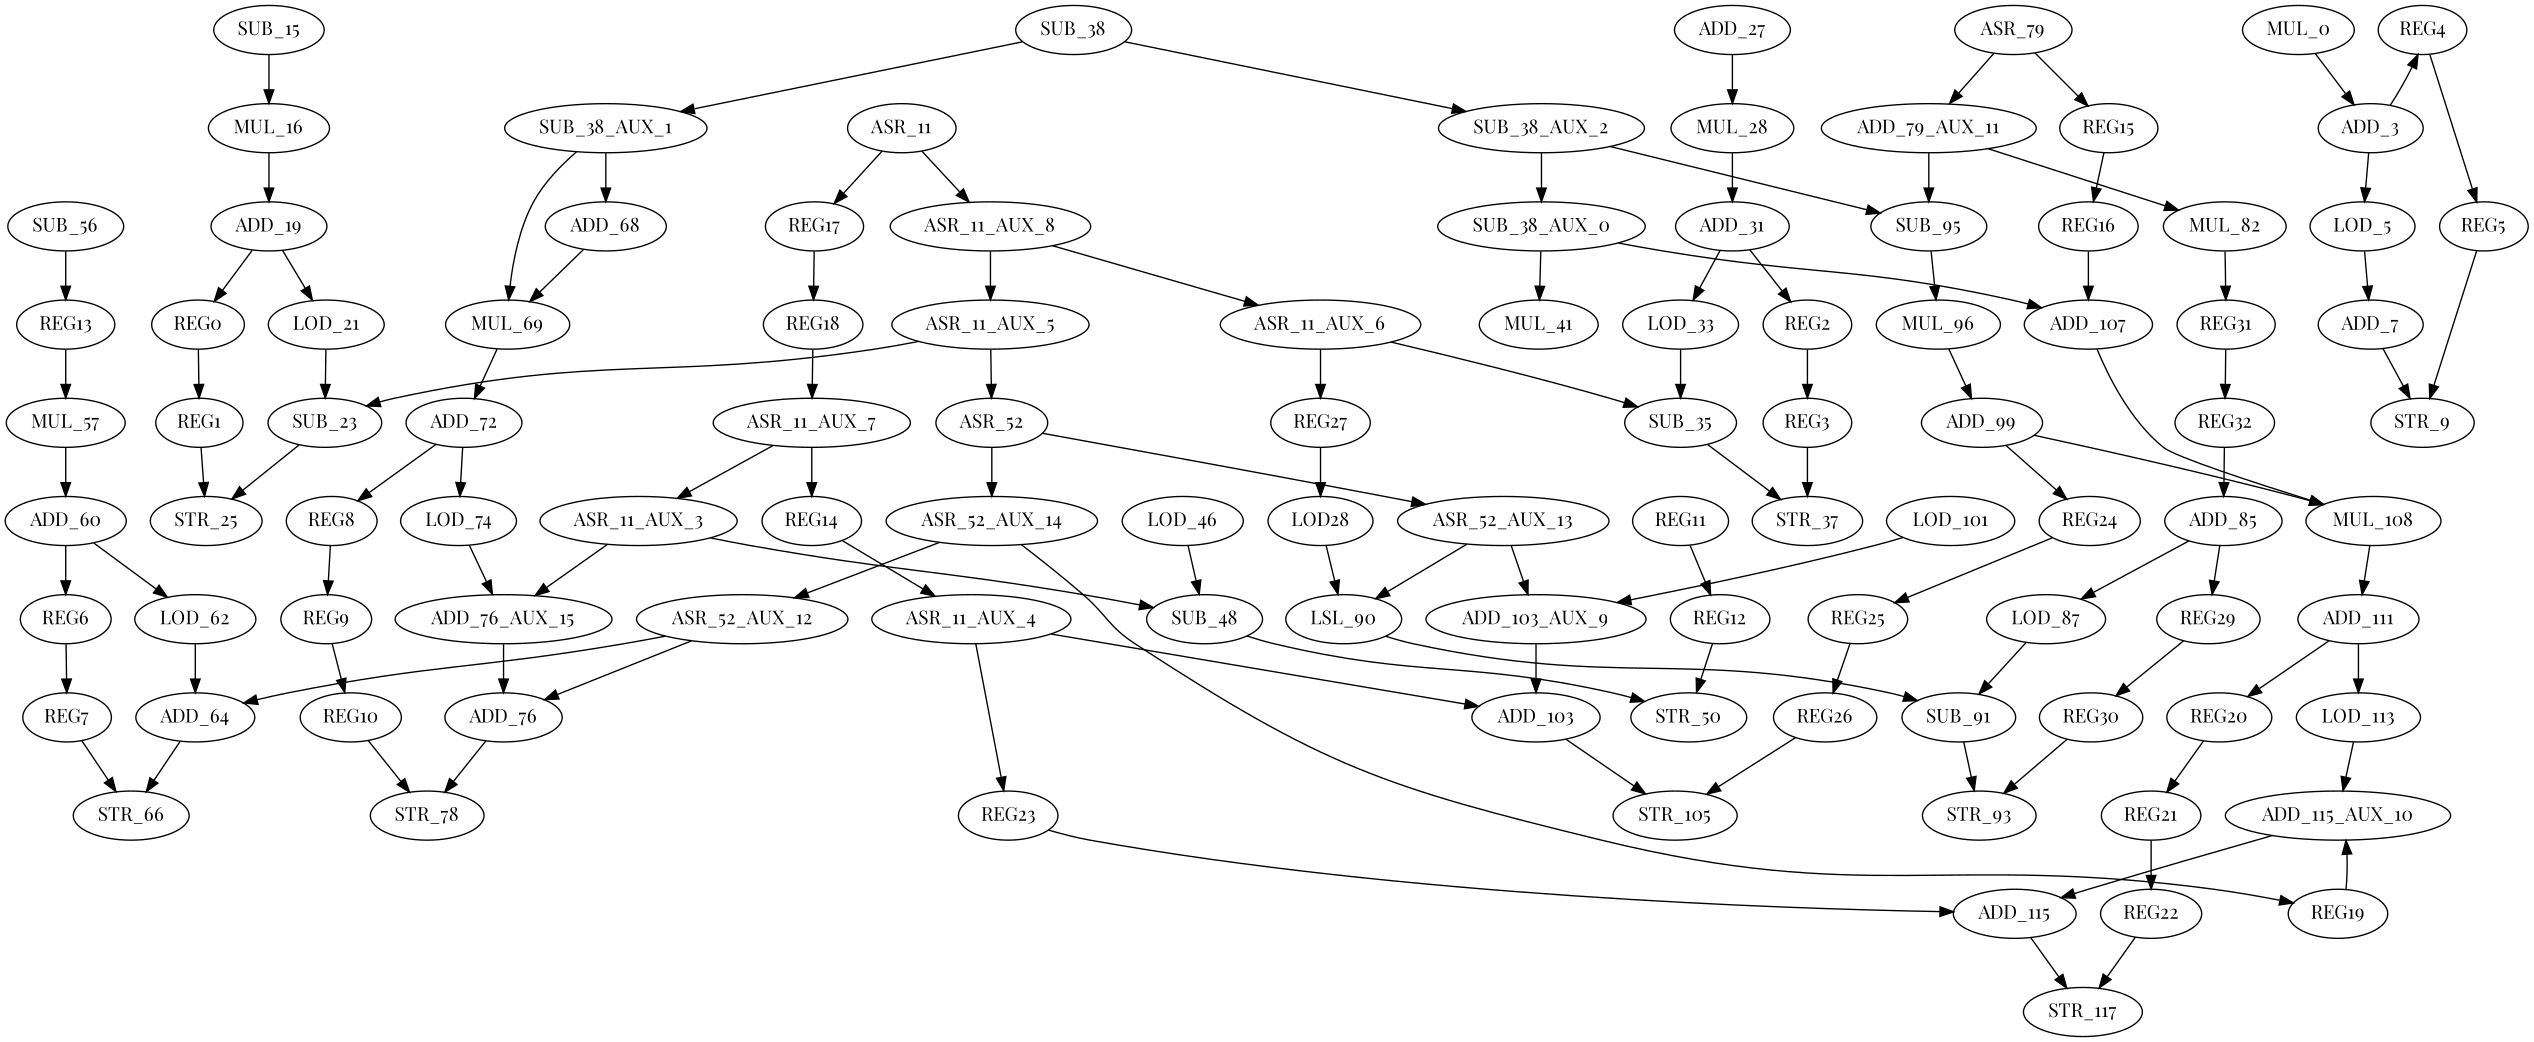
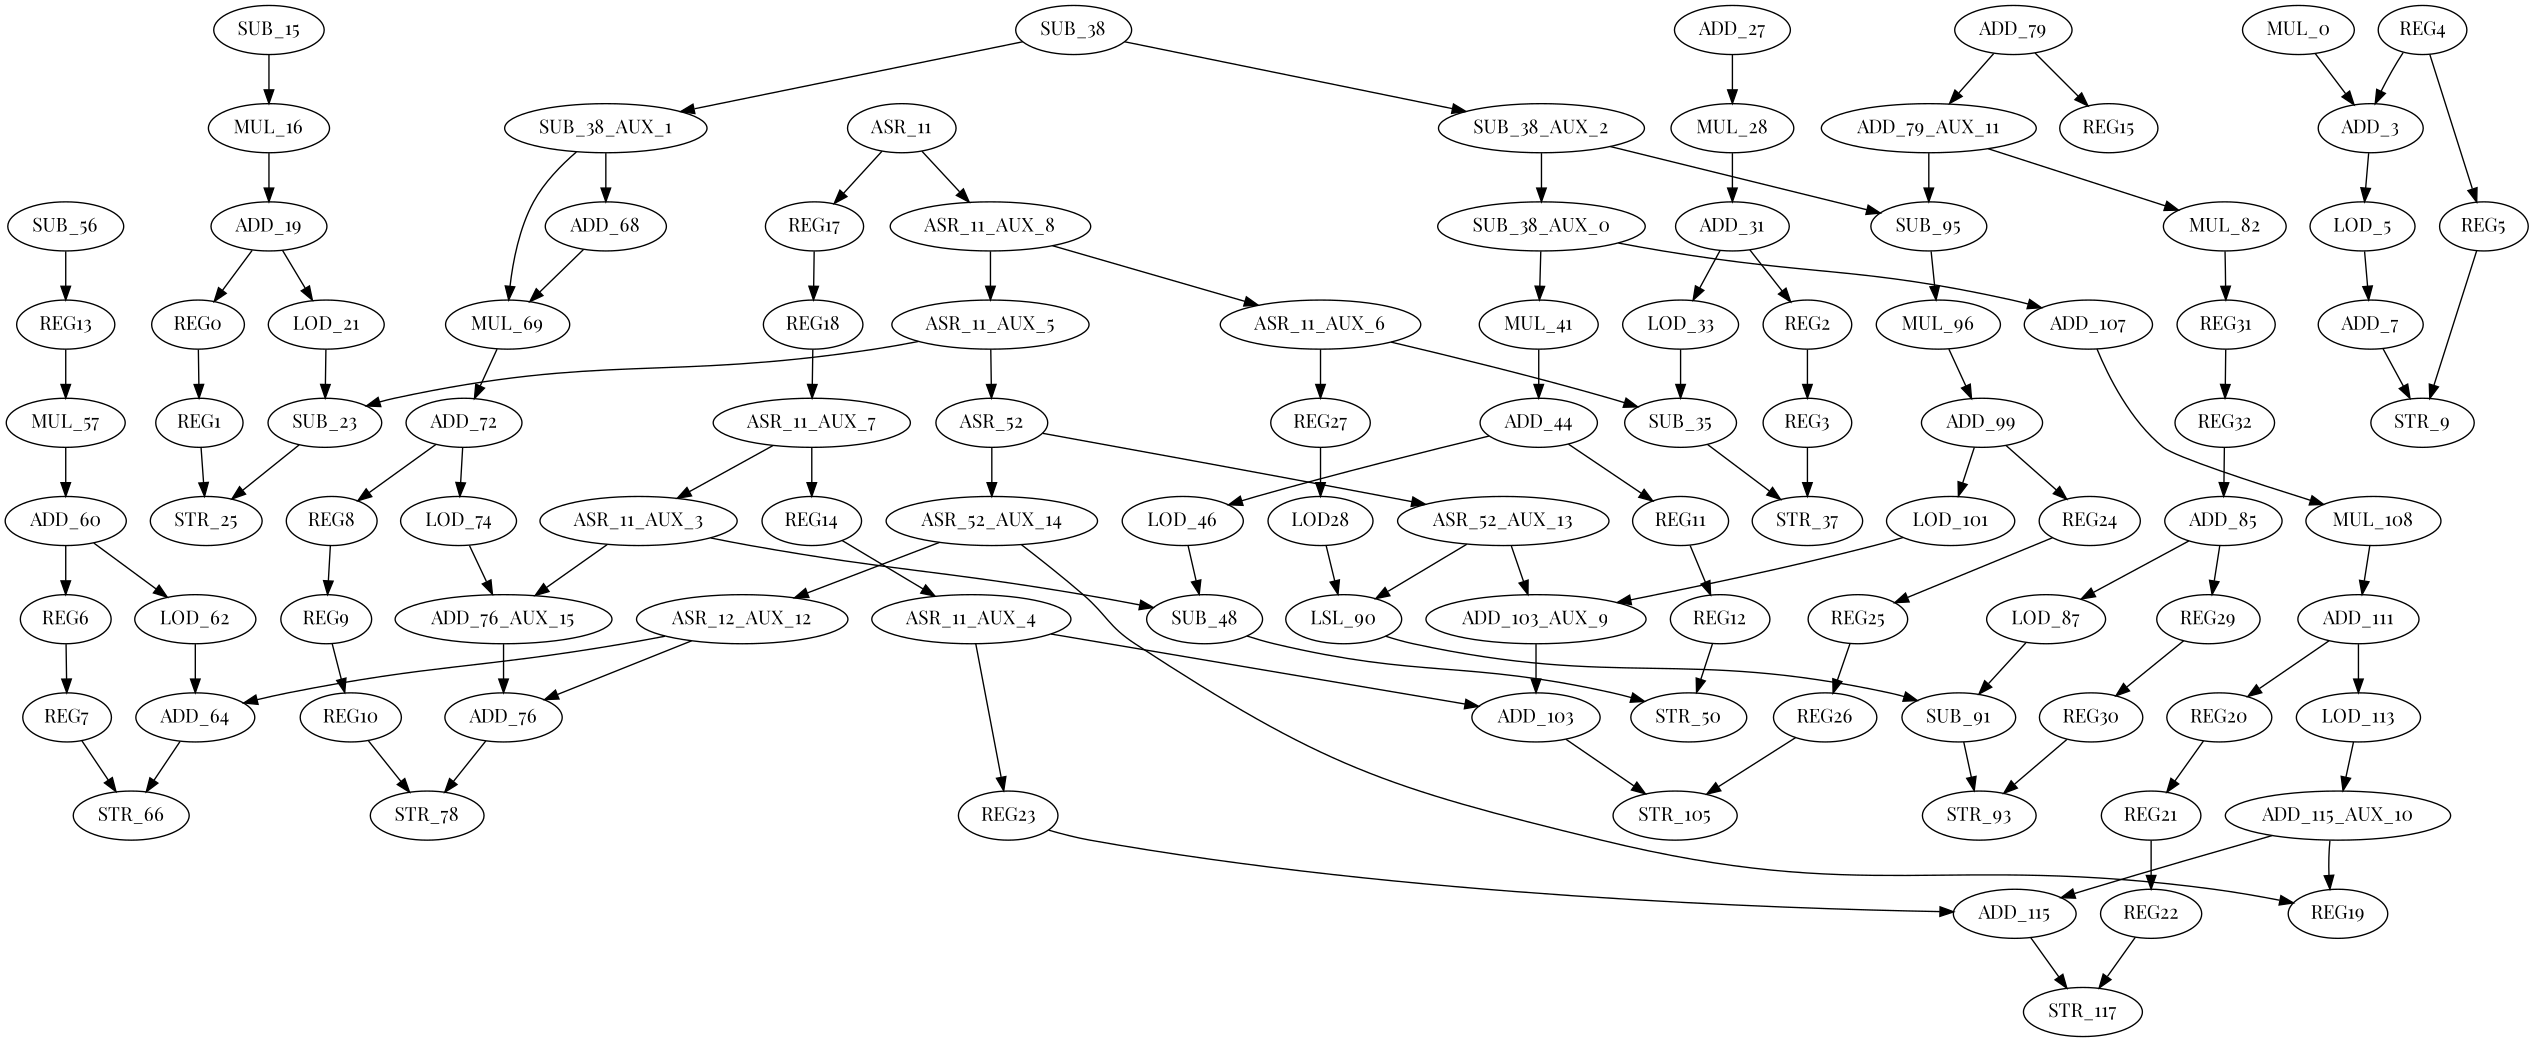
node "ASR_79": label "ASR_79" -> "ADD_79"
edge "ADD_3" -> "REG4": reversed
node "REG16": removed
node "ADD_44": added
edge "ADD_99" -> "MUL_108": now "ADD_99" -> "LOD_101"
node "ASR_52_AUX_12": label "ASR_52_AUX_12" -> "ASR_12_AUX_12"
edge "REG19" -> "ADD_115_AUX_10": reversed
